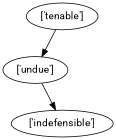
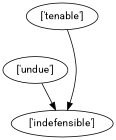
edge "['tenable']" -> "['undue']": now "['tenable']" -> "['indefensible']"
